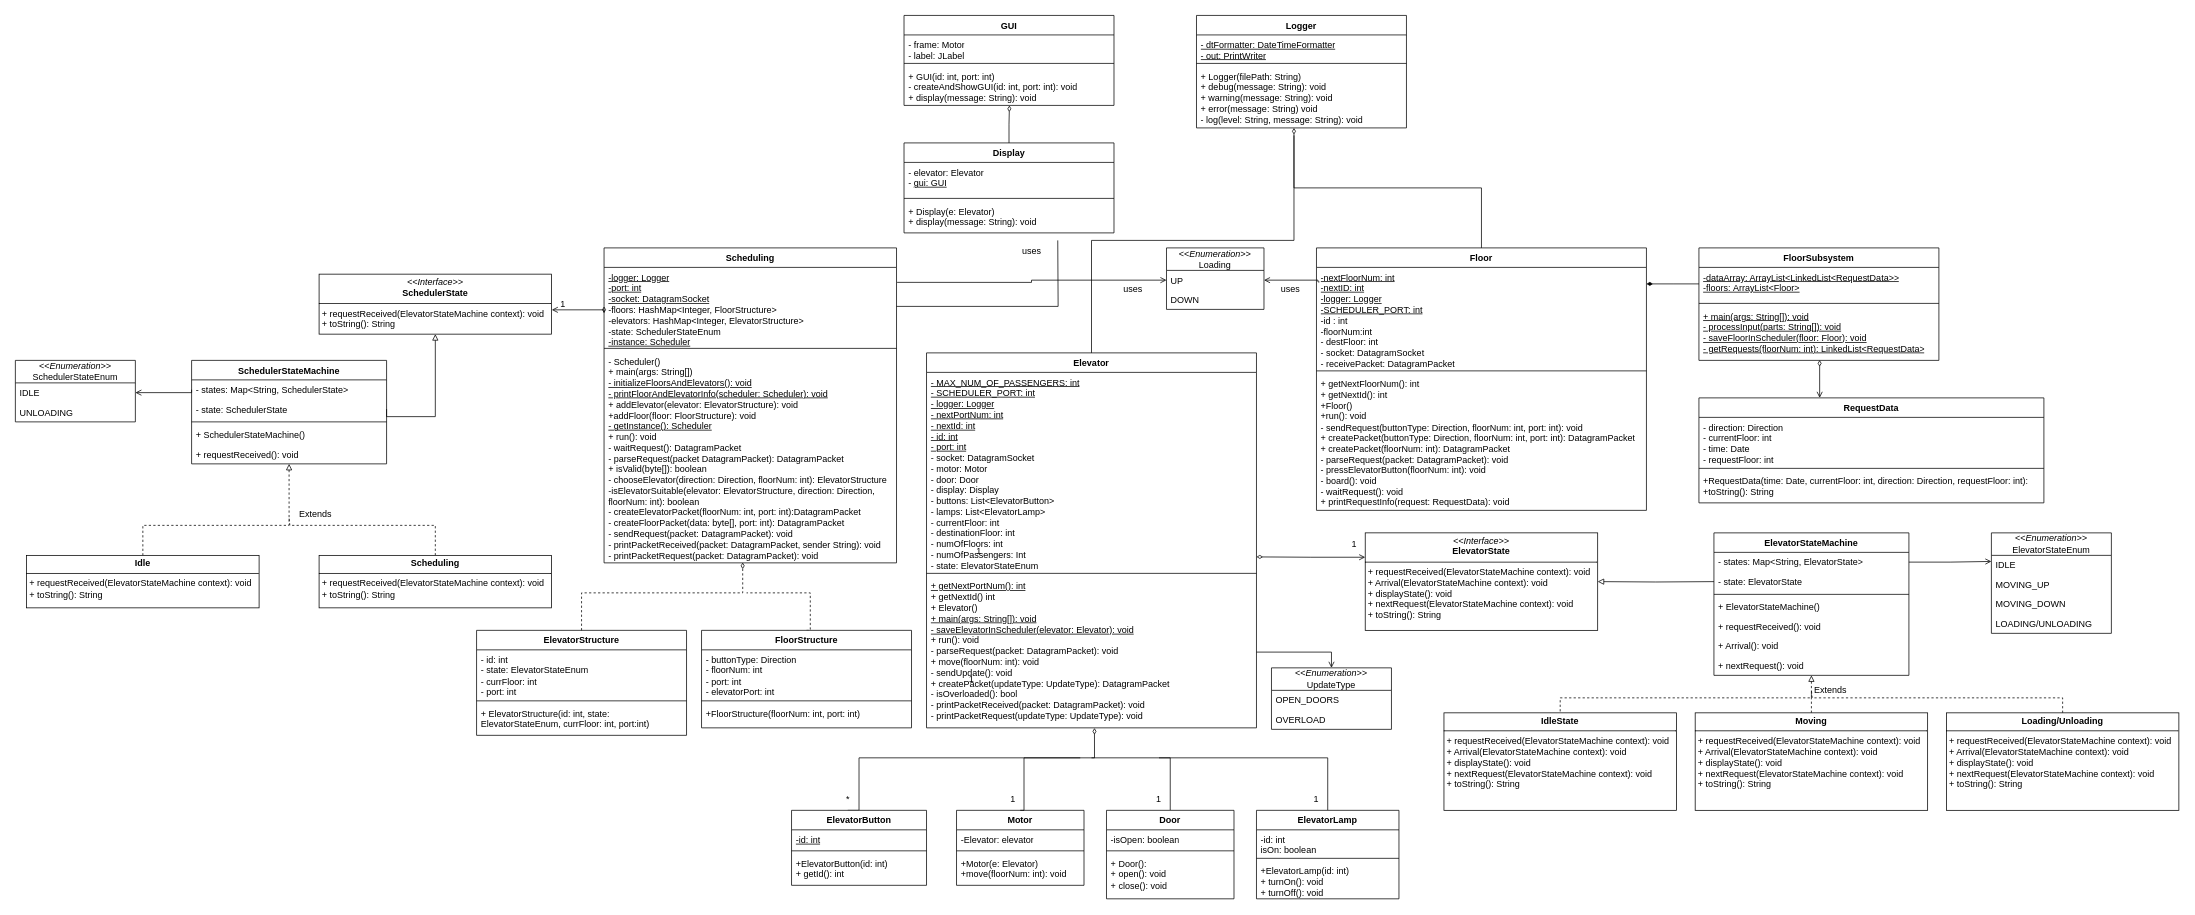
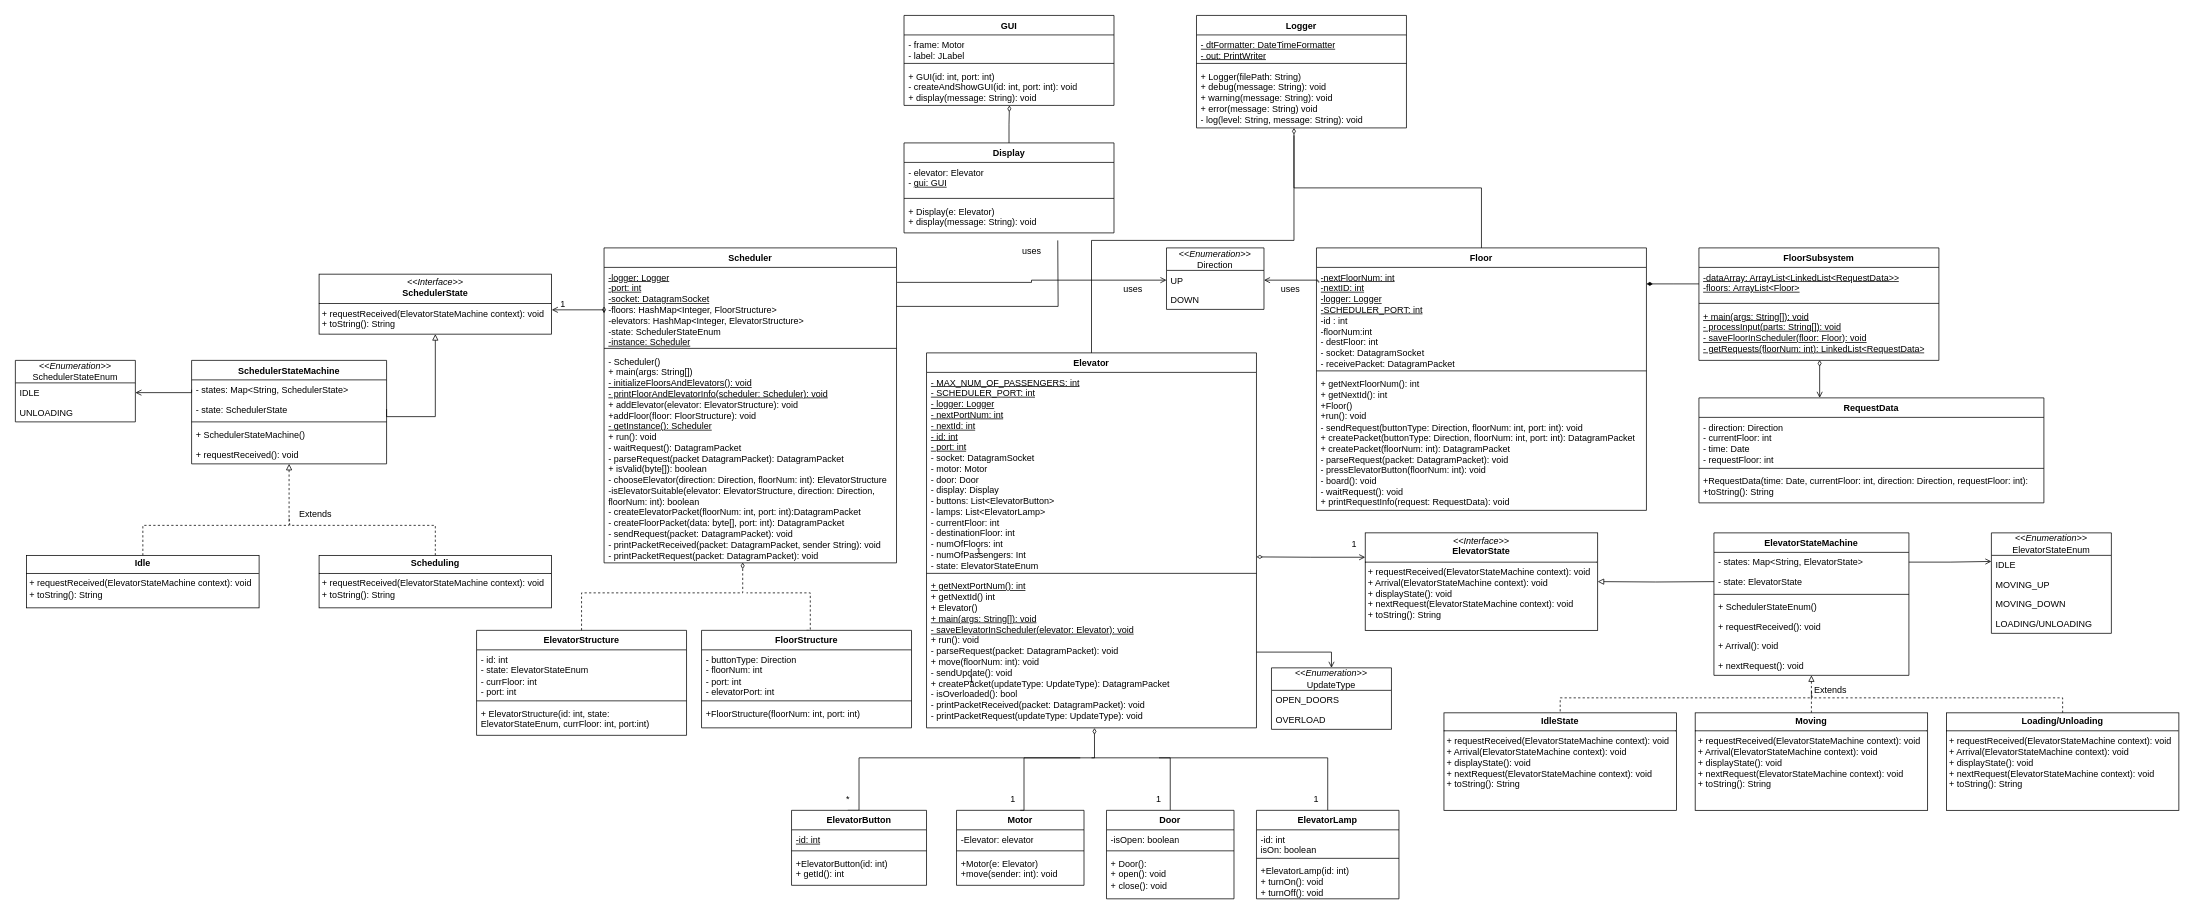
node "Scheduling": label "Scheduling" -> "Scheduler"
node "<<Enumeration>> Loading": label "<<Enumeration>> Loading" -> "<<Enumeration>> Direction"
node "+ ElevatorStateMachine()": label "+ ElevatorStateMachine()" -> "+ SchedulerStateEnum()"
node "+Motor(e: Elevator)+move(floorNum: int): void": label "+Motor(e: Elevator)+move(floorNum: int): void" -> "+Motor(e: Elevator)+move(sender: int): void"
